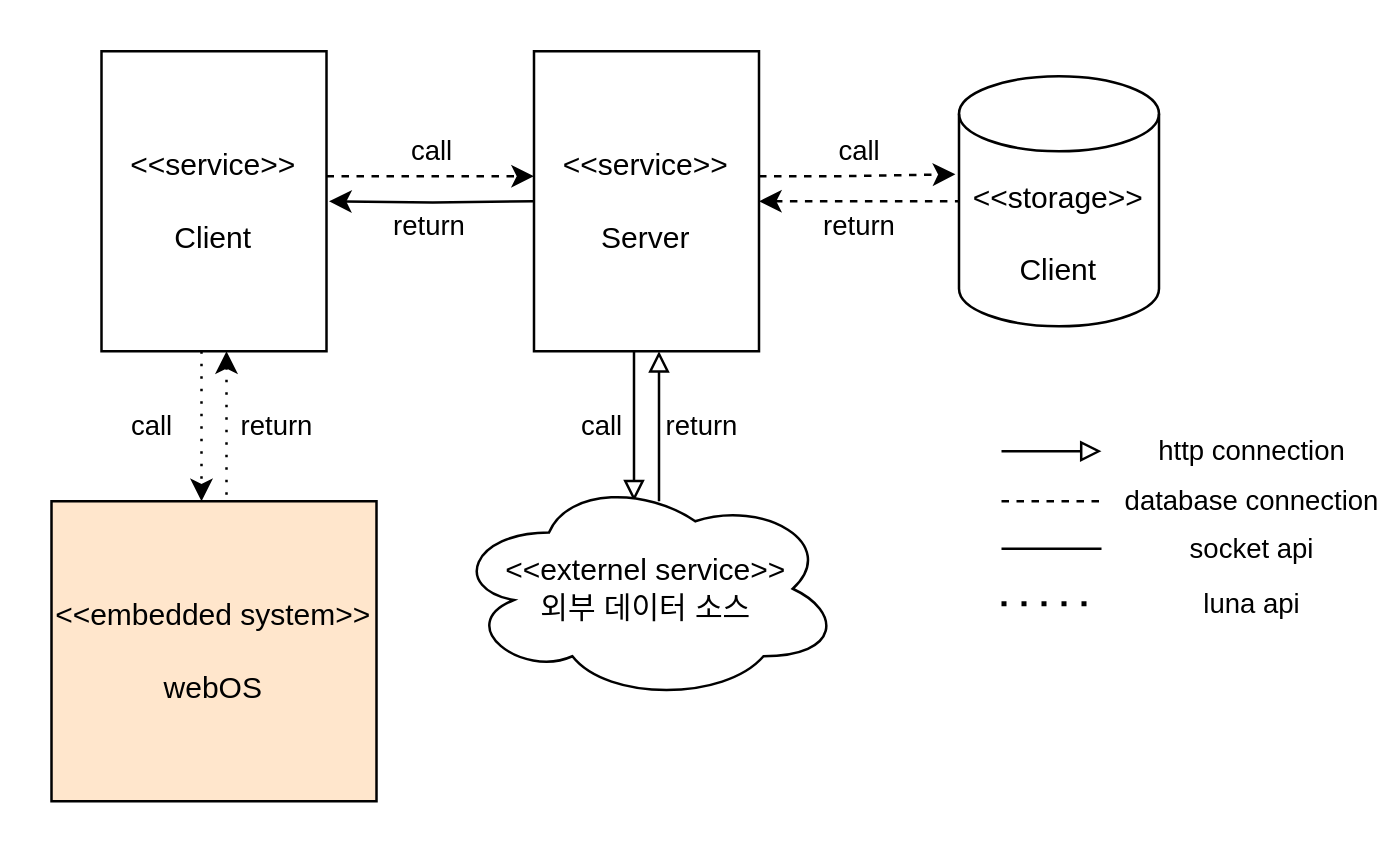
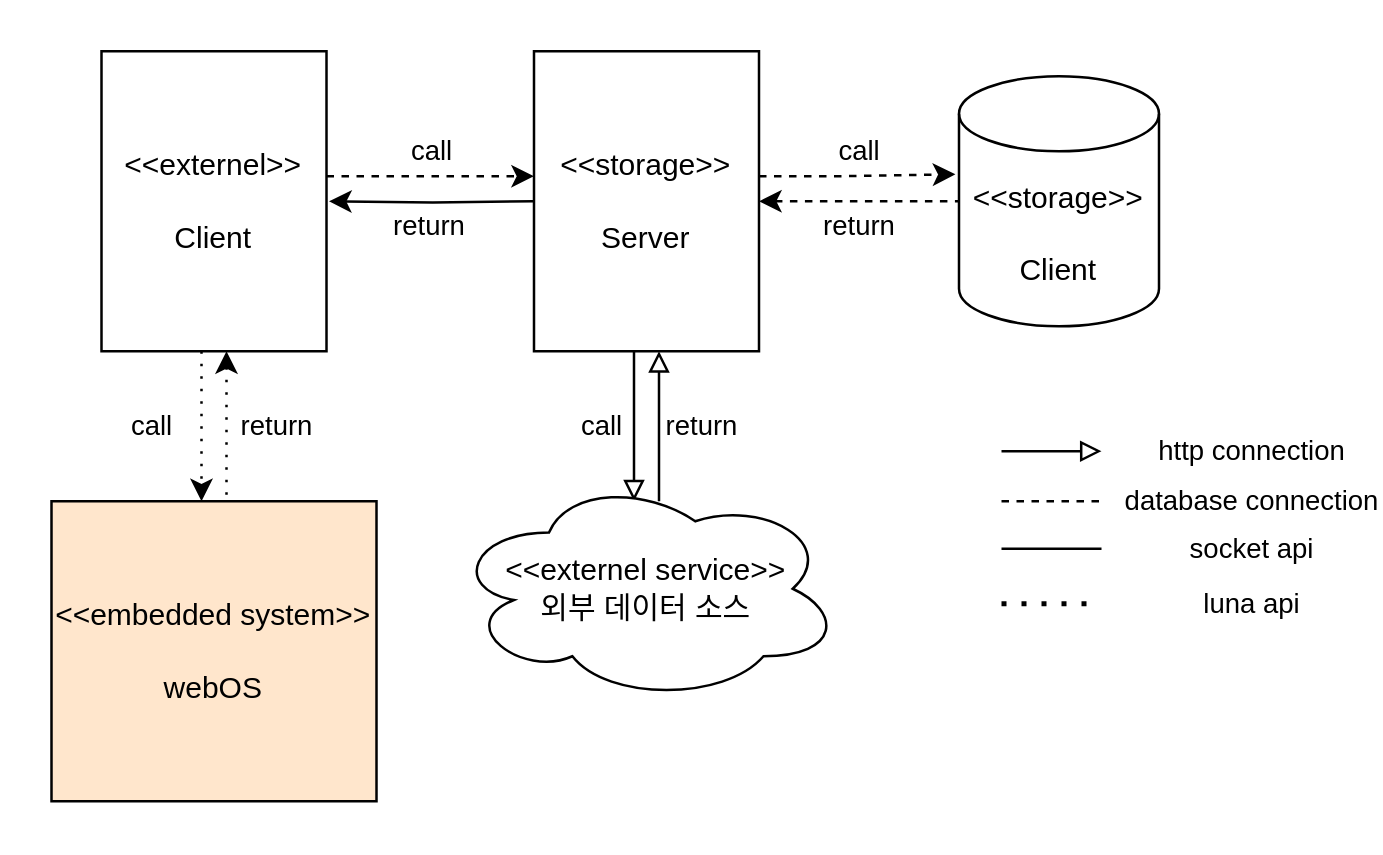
node "<<service>> Client": label "<<service>> Client" -> "<<externel>> Client"
node "<<service>> Server": label "<<service>> Server" -> "<<storage>> Server"
